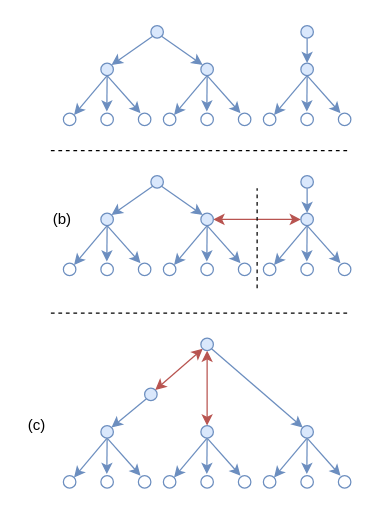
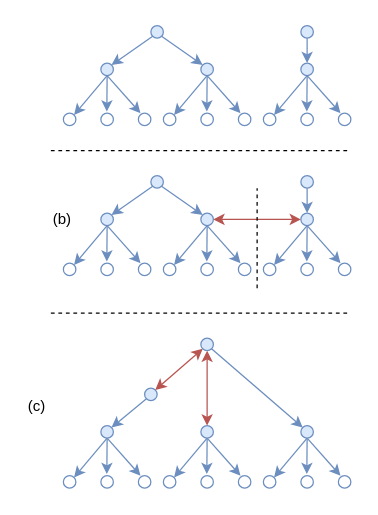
node "(c)": moved (44, 426) -> (44, 407)
